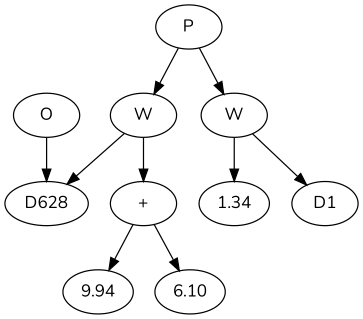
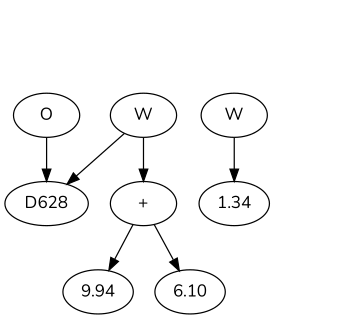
node "P": removed
node "D1": removed
